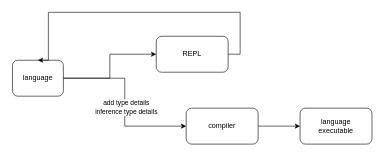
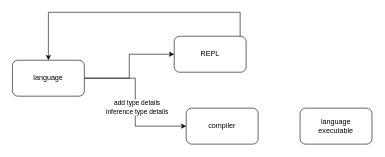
node "REPL": moved (192, 54) -> (210, 54)
node "language": size 51x36 -> 72x36
edge "compiler" -> "language executable": removed
